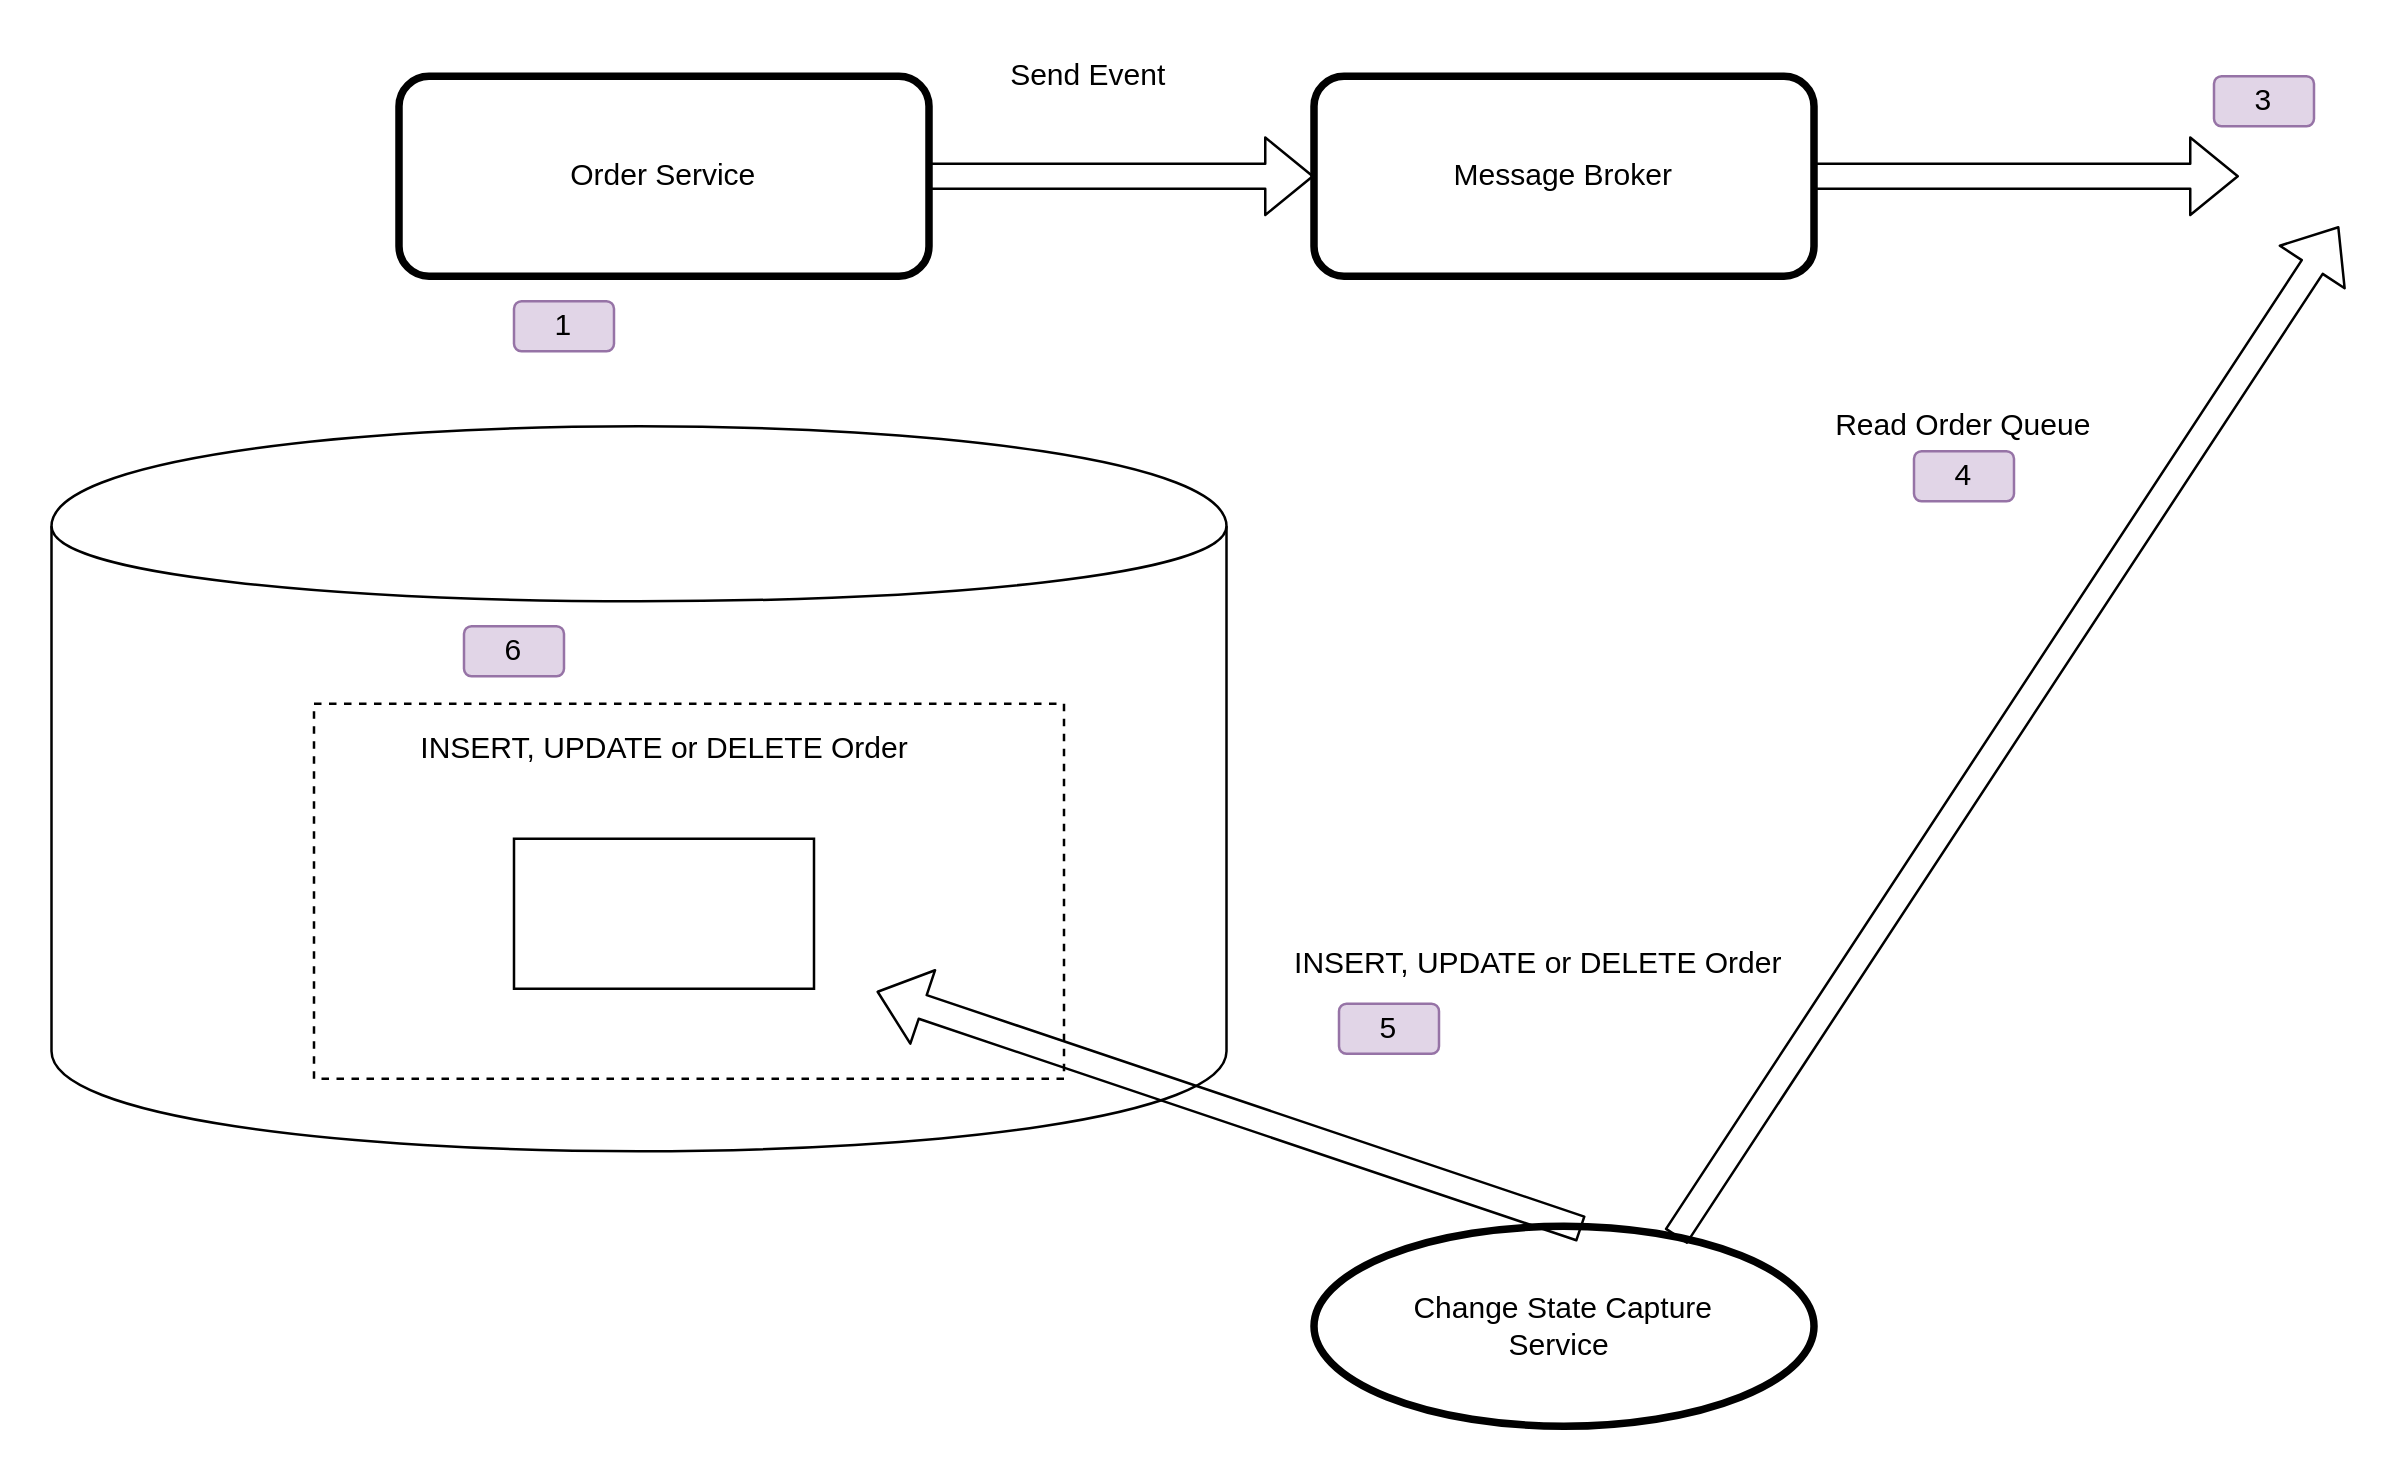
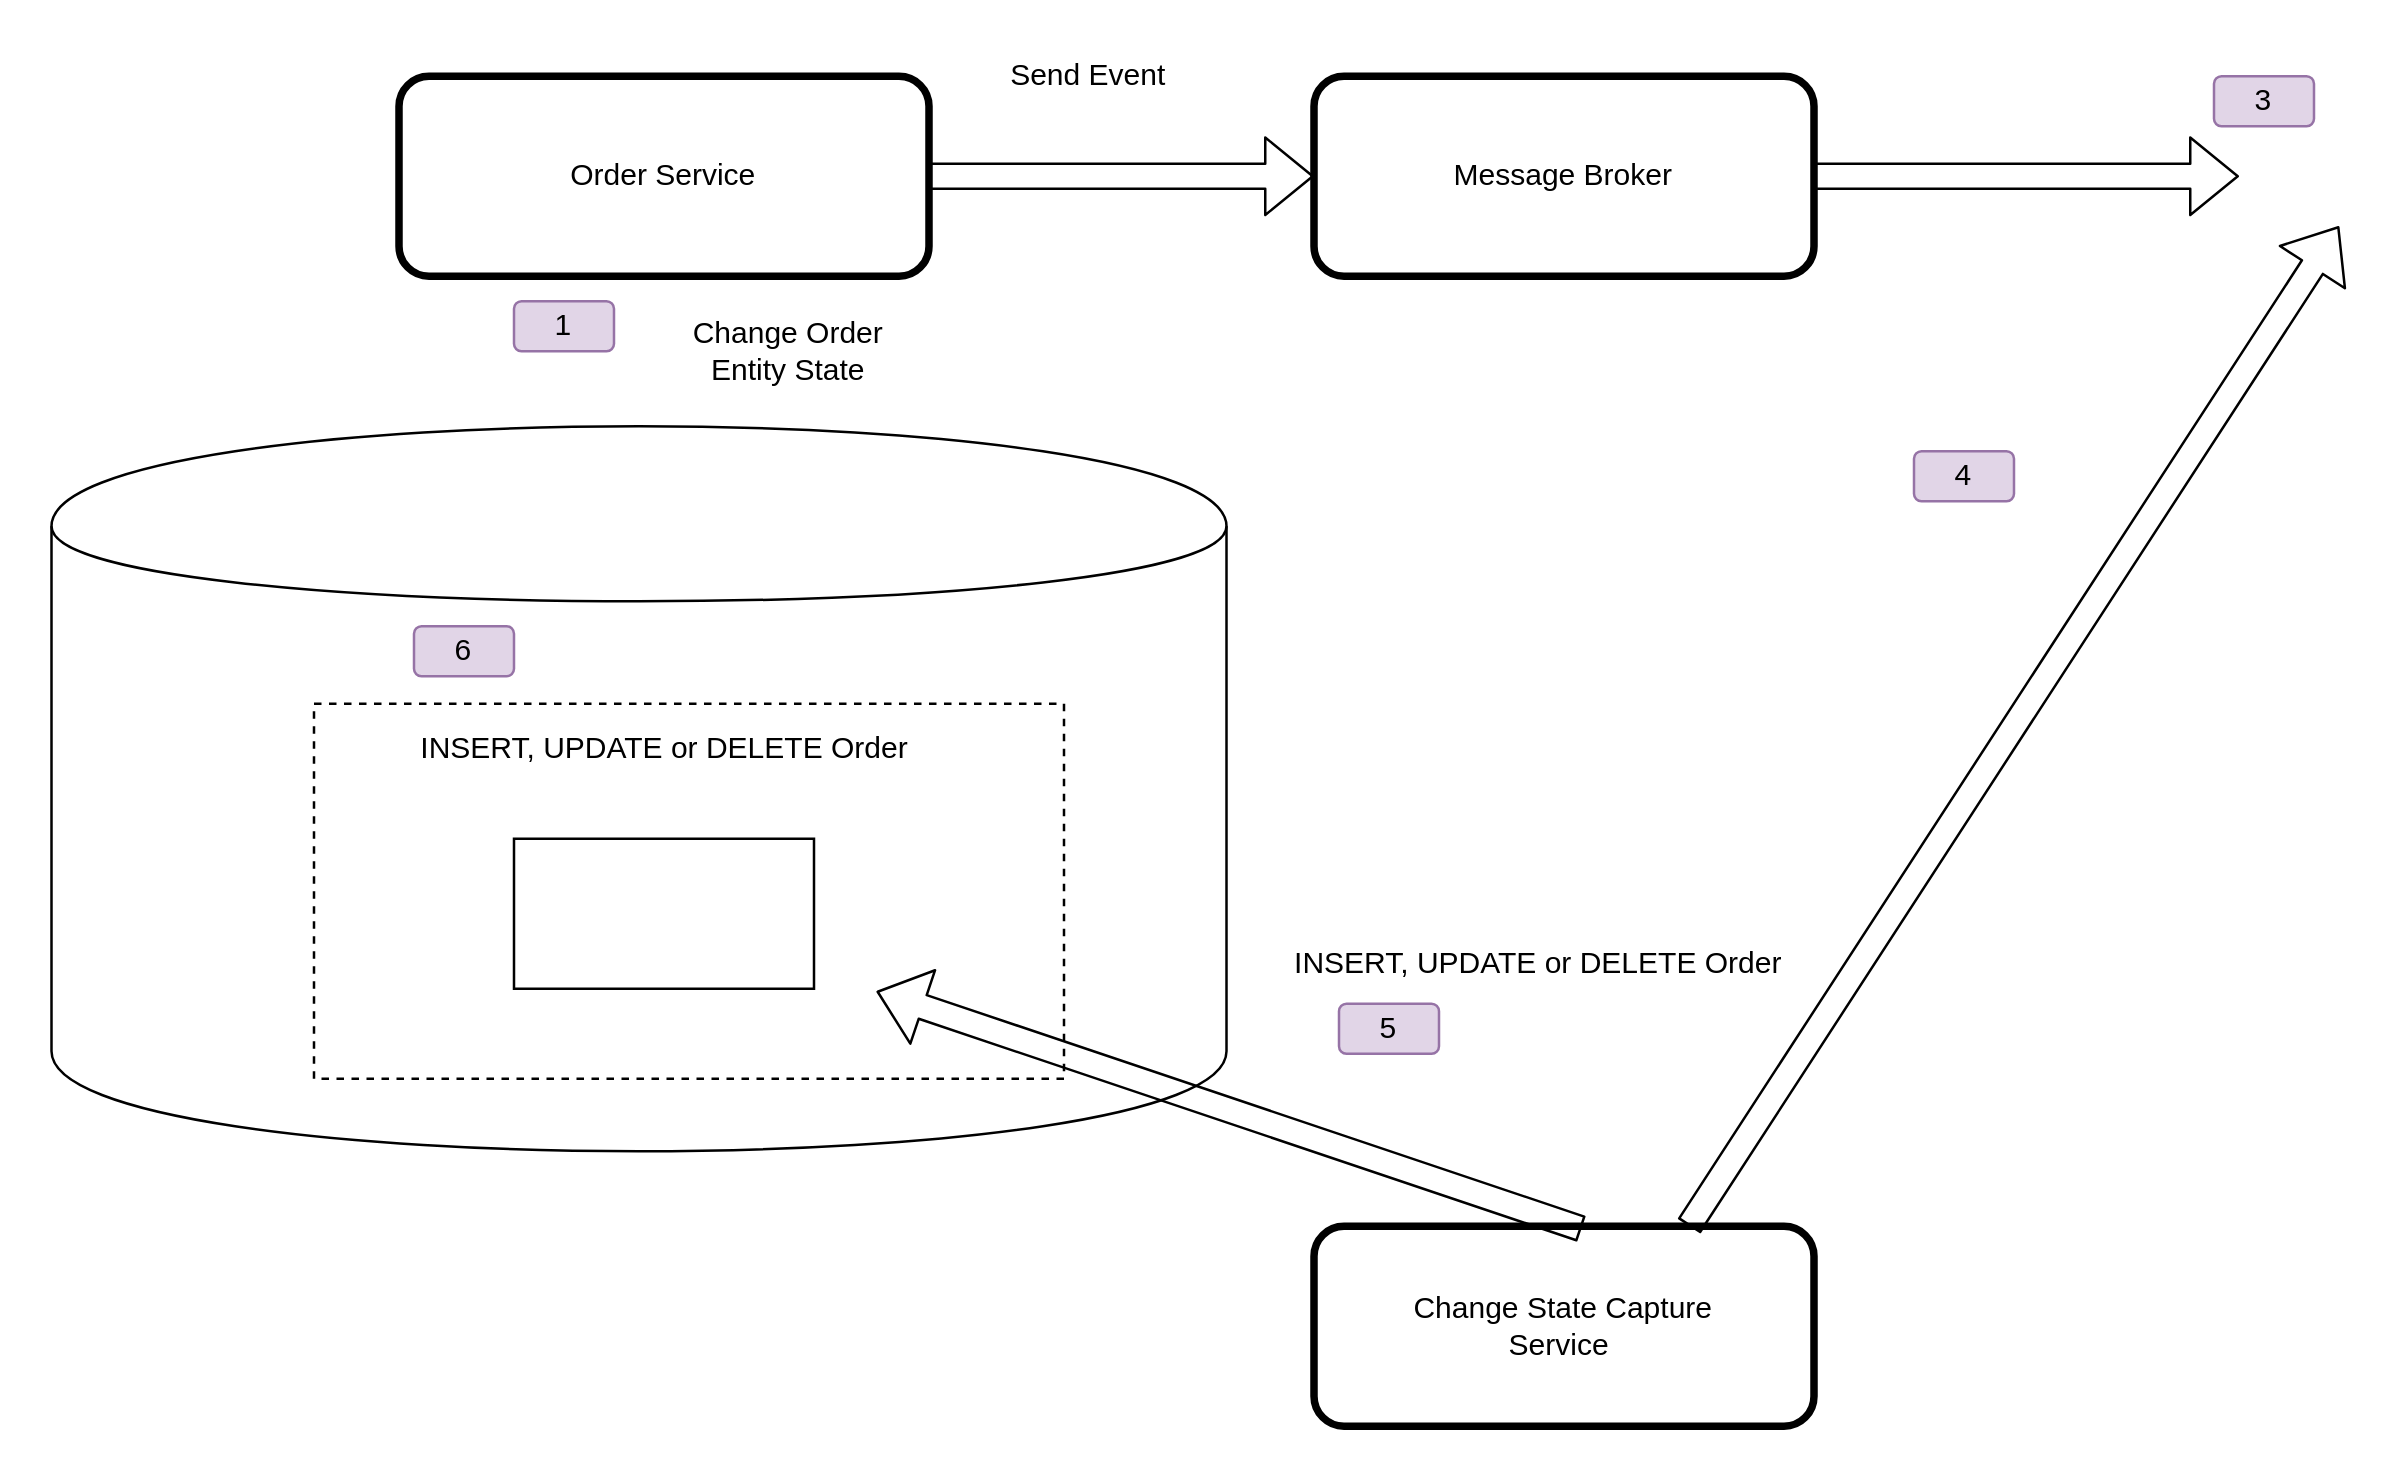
node "Change Order Entity State": added
node "Read Order Queue": removed
node "6": moved (514, 651) -> (464, 651)
node "Change State Capture Service": shape ellipse -> rounded rectangle
